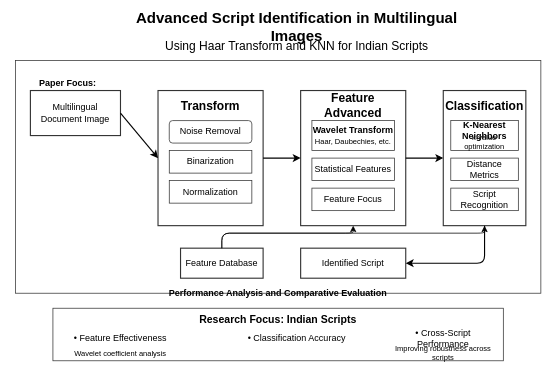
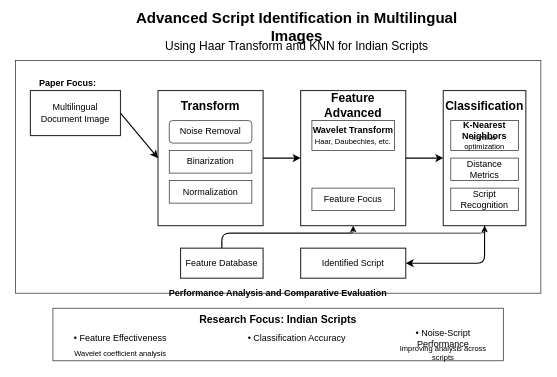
node "Statistical Features": removed
node "• Cross-Script Performance": label "• Cross-Script Performance" -> "• Noise-Script Performance"
node "Improving robustness across scripts": label "Improving robustness across scripts" -> "Improving analysis across scripts"
